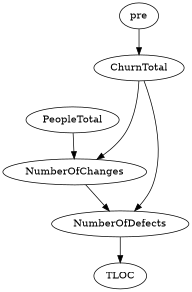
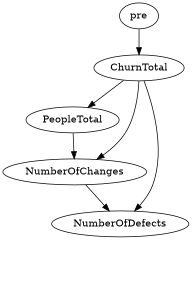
edge "ChurnTotal" -> "PeopleTotal": added
node "TLOC": removed
